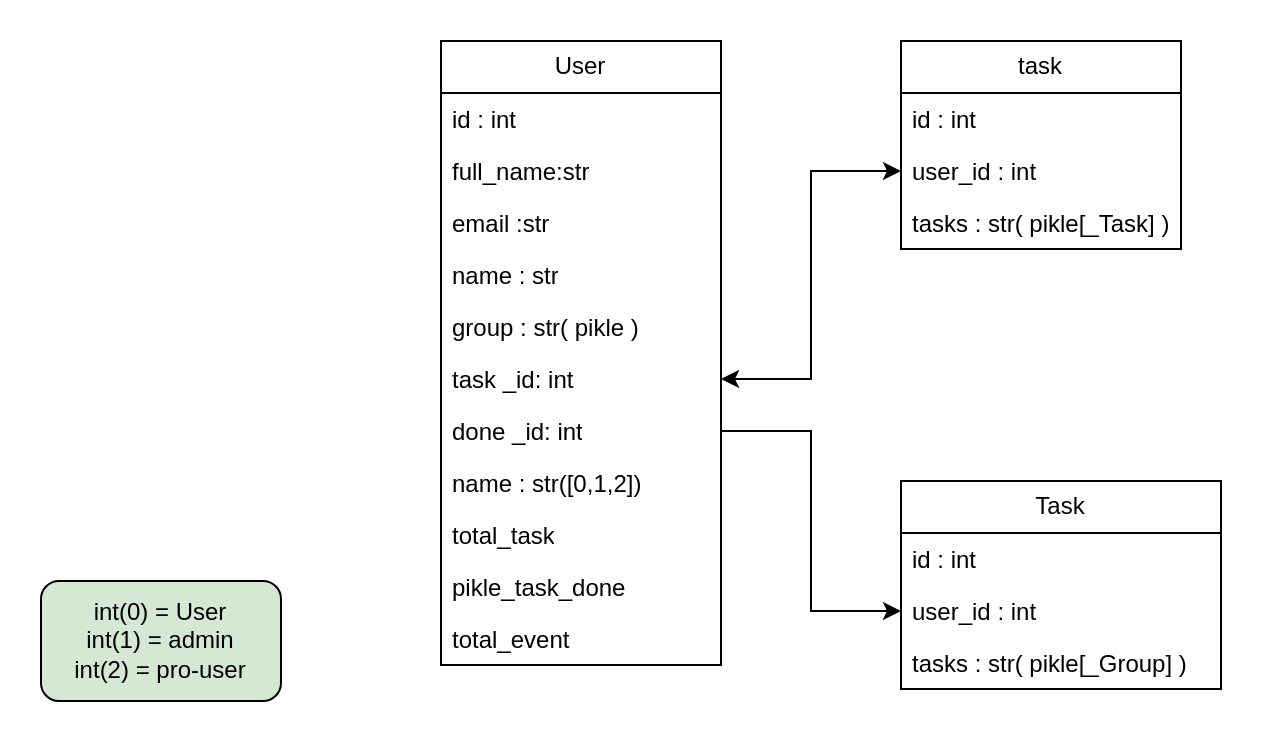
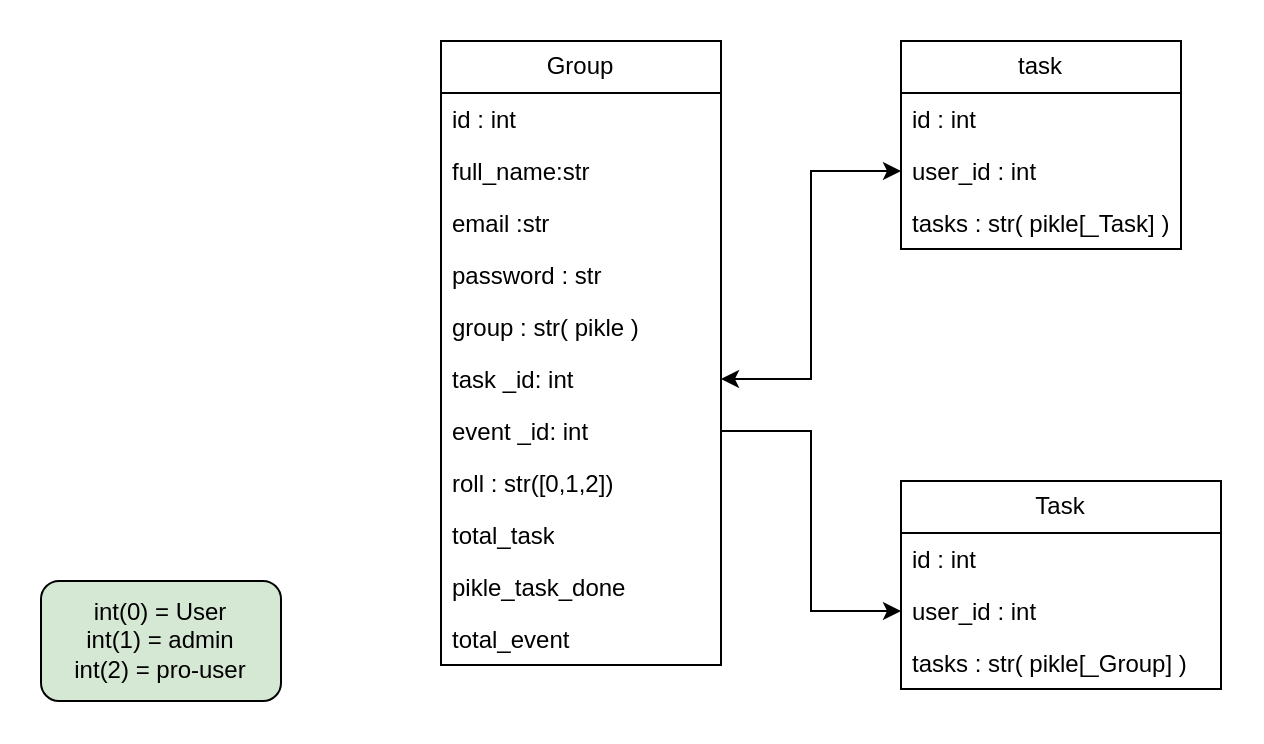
node "User": label "User" -> "Group"
node "name : str": label "name : str" -> "password : str"
node "done _id: int": label "done _id: int" -> "event _id: int"
node "name : str([0,1,2])": label "name : str([0,1,2])" -> "roll : str([0,1,2])"
